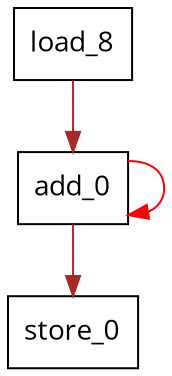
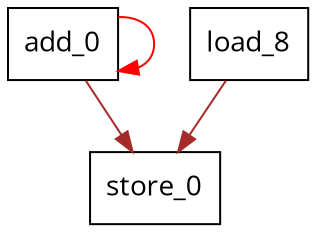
edge "load_8" -> "add_0": now "load_8" -> "store_0"
